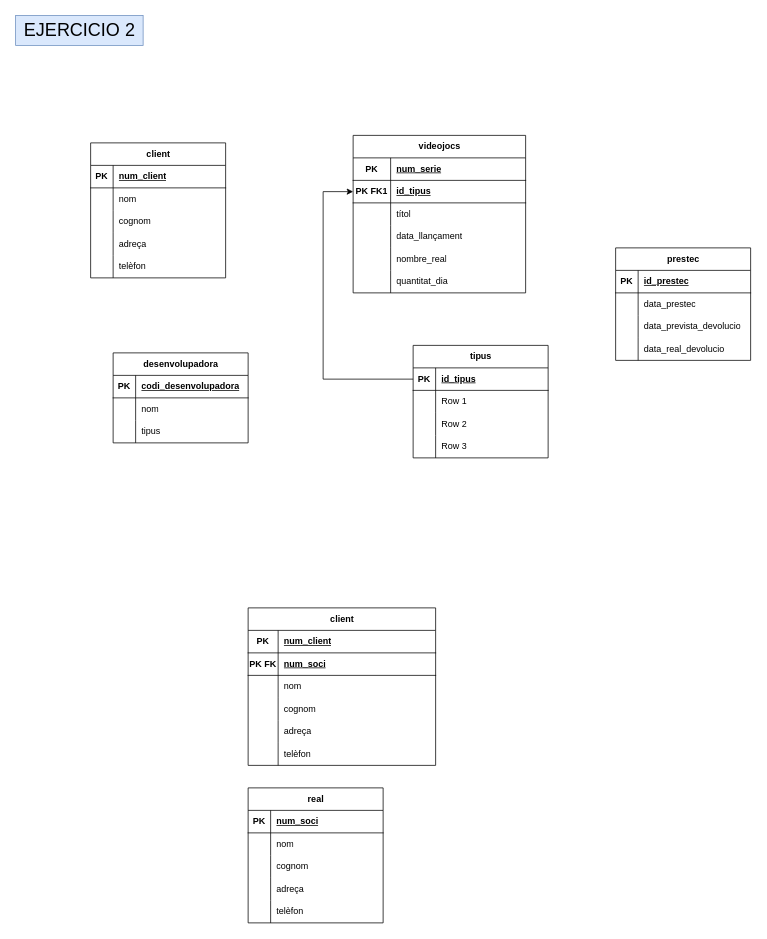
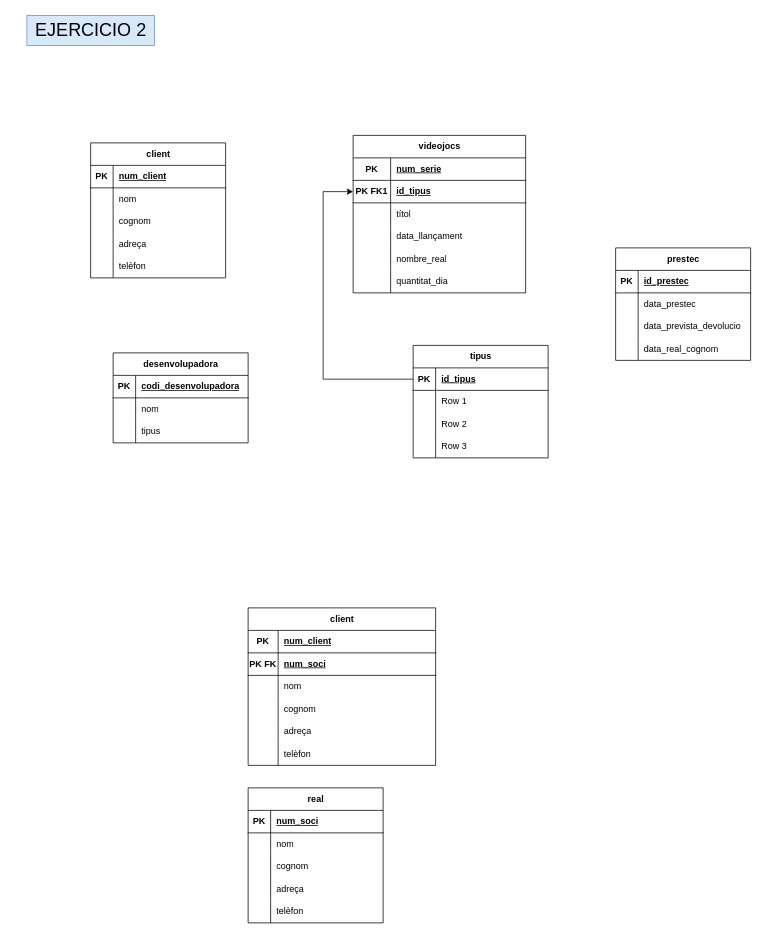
node "EJERCICIO 2": moved (79, 30) -> (90, 30)
node "data_real_devolucio": label "data_real_devolucio" -> "data_real_cognom"
